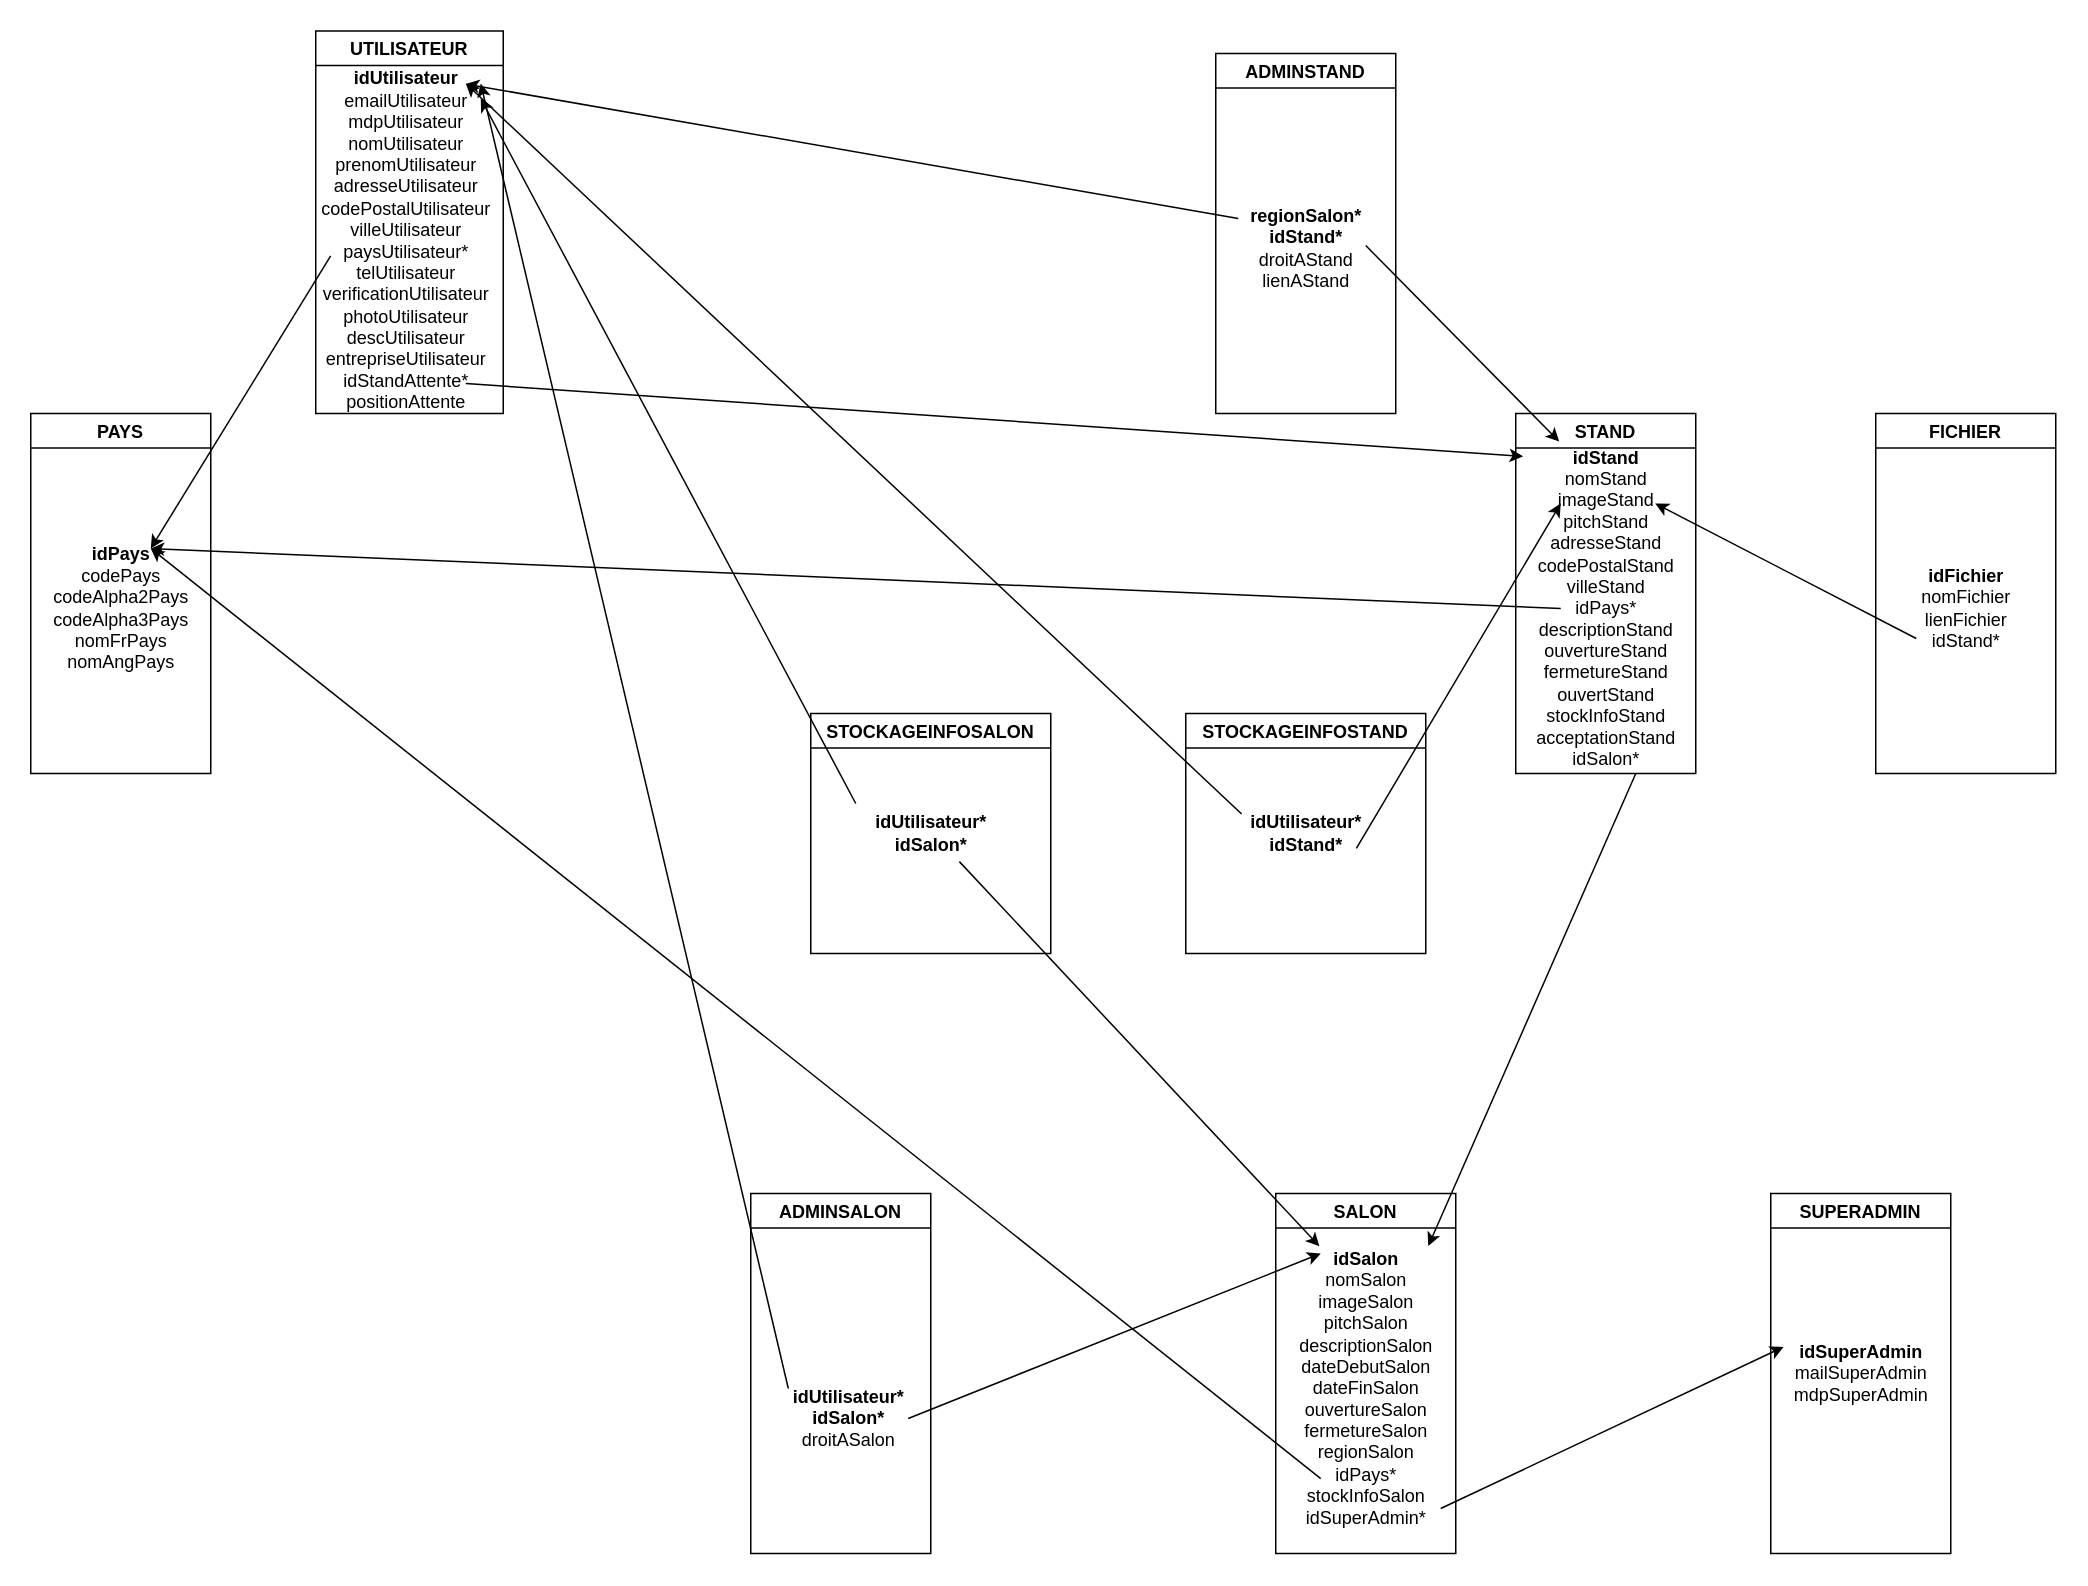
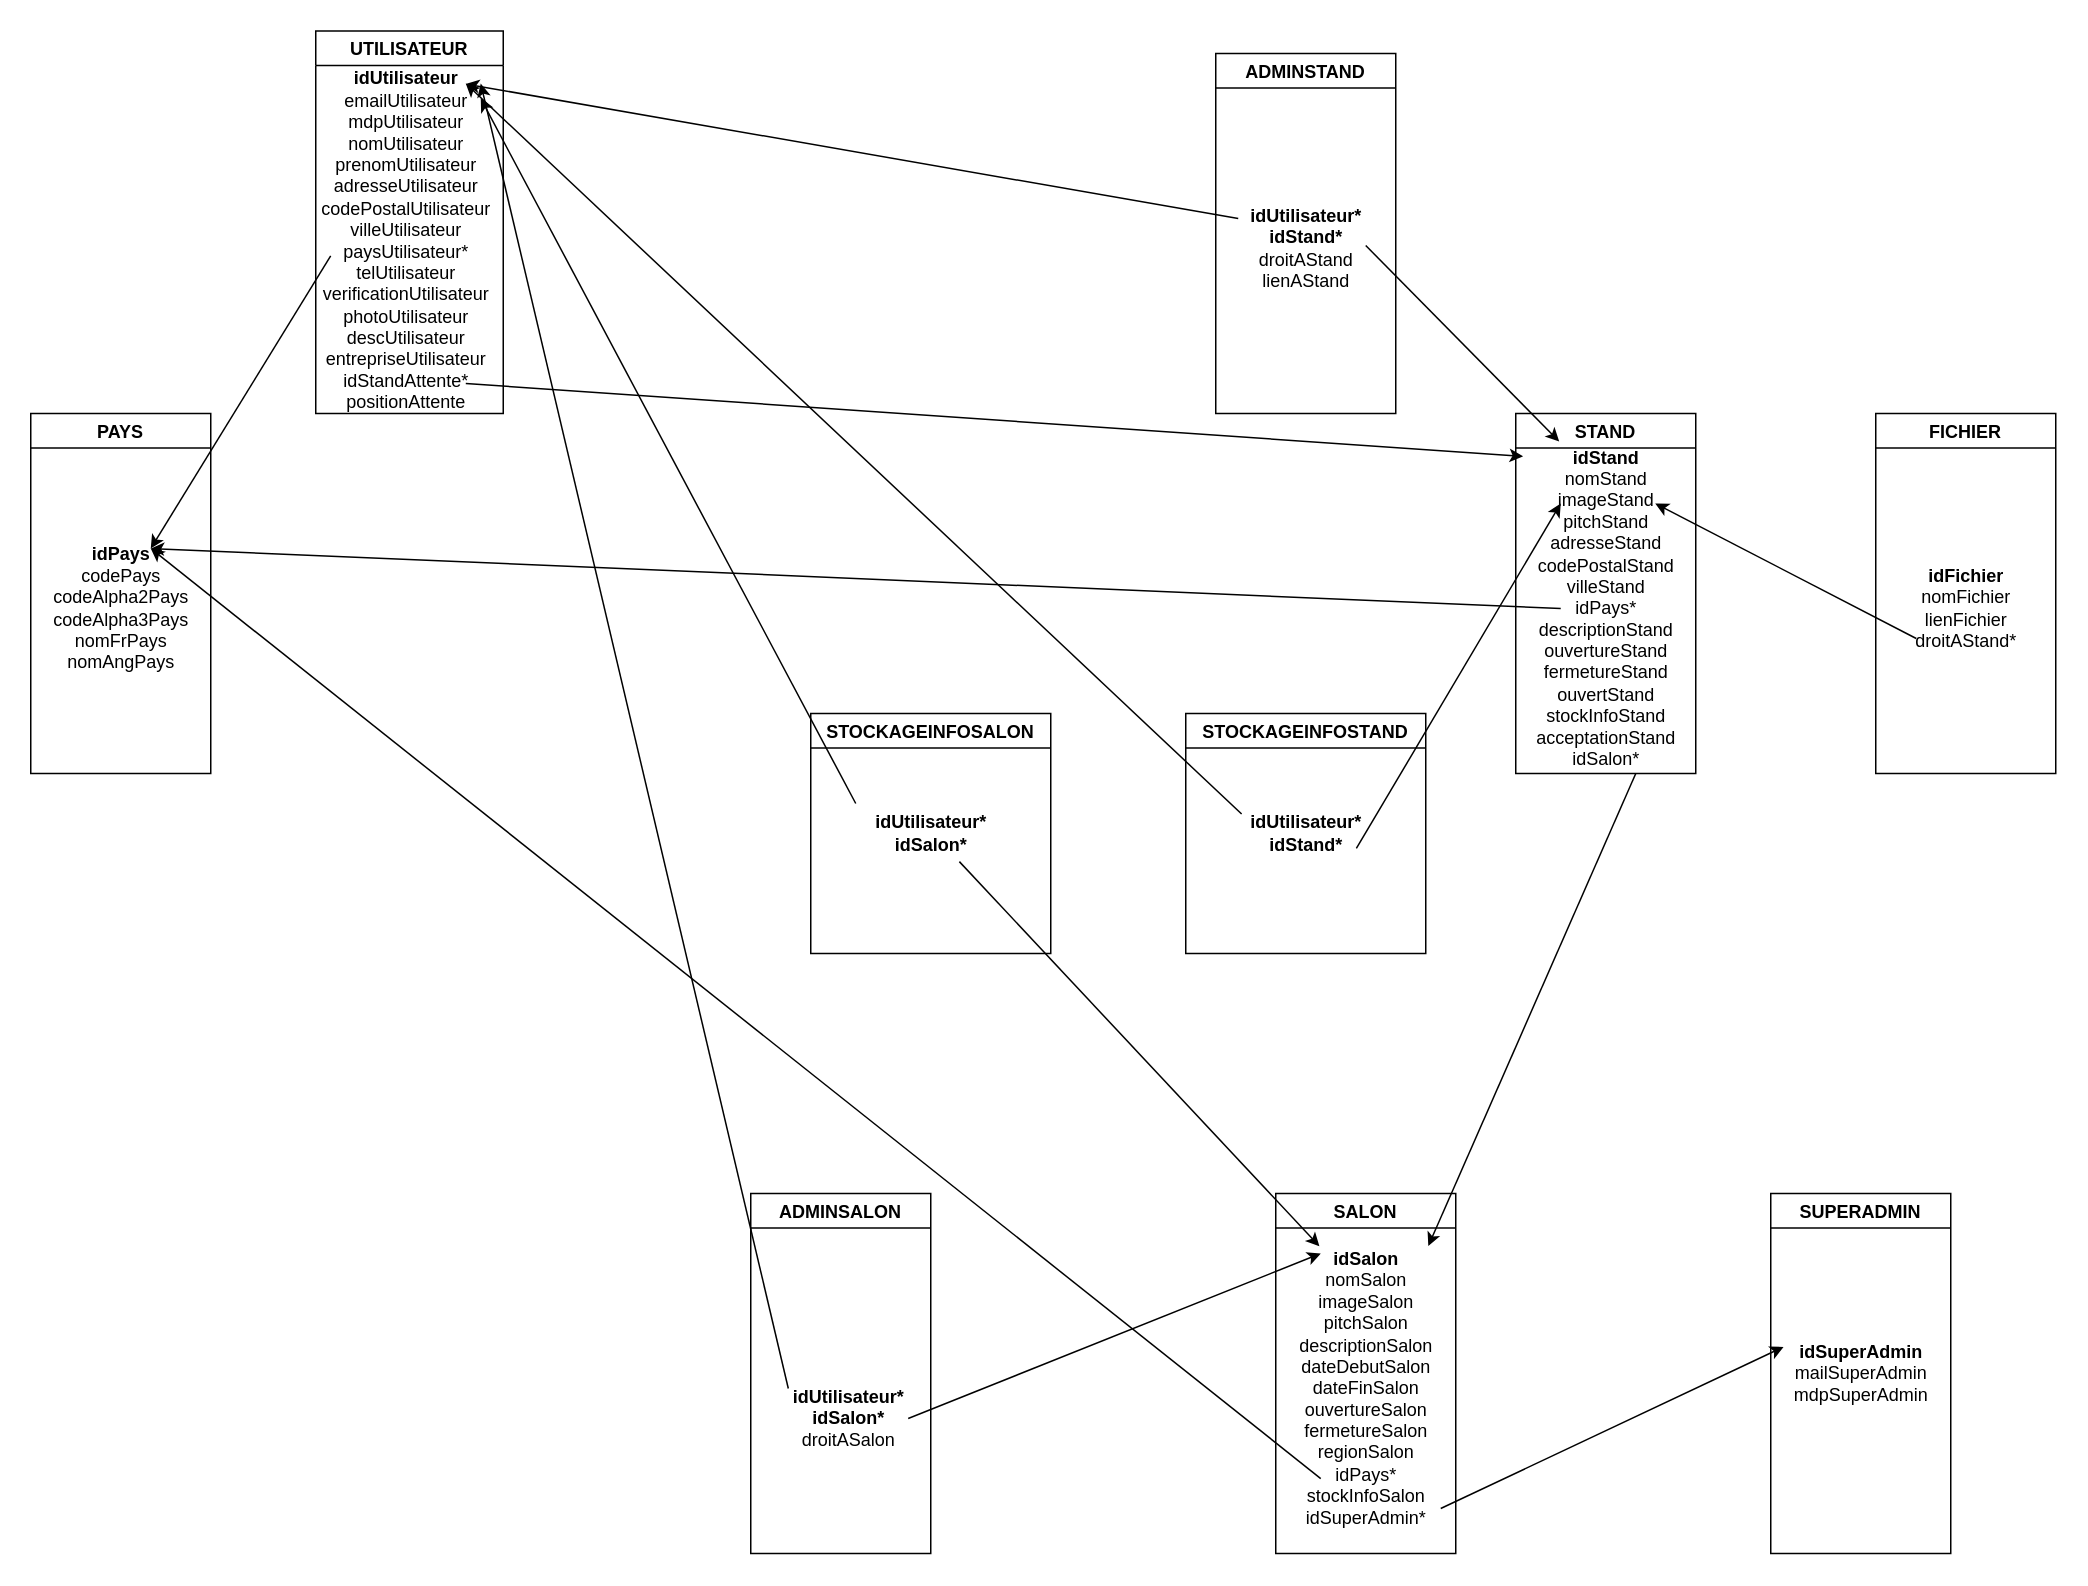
node "regionSalon* idStand* droitAStand lienAStand": label "regionSalon* idStand* droitAStand lienAStand" -> "idUtilisateur* idStand* droitAStand lienAStand"
node "idFichier nomFichier lienFichier idStand*": label "idFichier nomFichier lienFichier idStand*" -> "idFichier nomFichier lienFichier droitAStand*"
